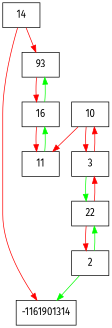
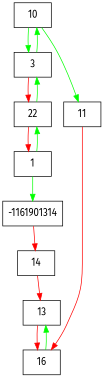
node "93": label "93" -> "13"
edge "16" -> "11": removed
edge "10" -> "3": color red -> green
edge "10" -> "11": color red -> green
edge "11" -> "16": color green -> red
edge "3" -> "10": color red -> green
edge "14" -> "-1161901314": reversed
edge "3" -> "22": color green -> red
edge "22" -> "3": color red -> green
node "2": label "2" -> "1"
